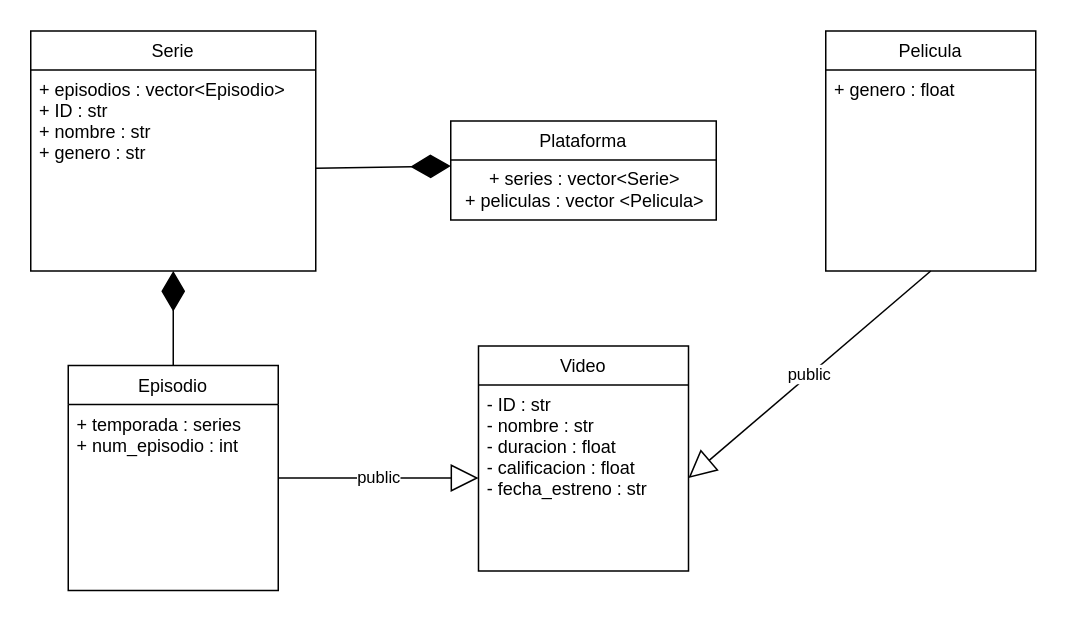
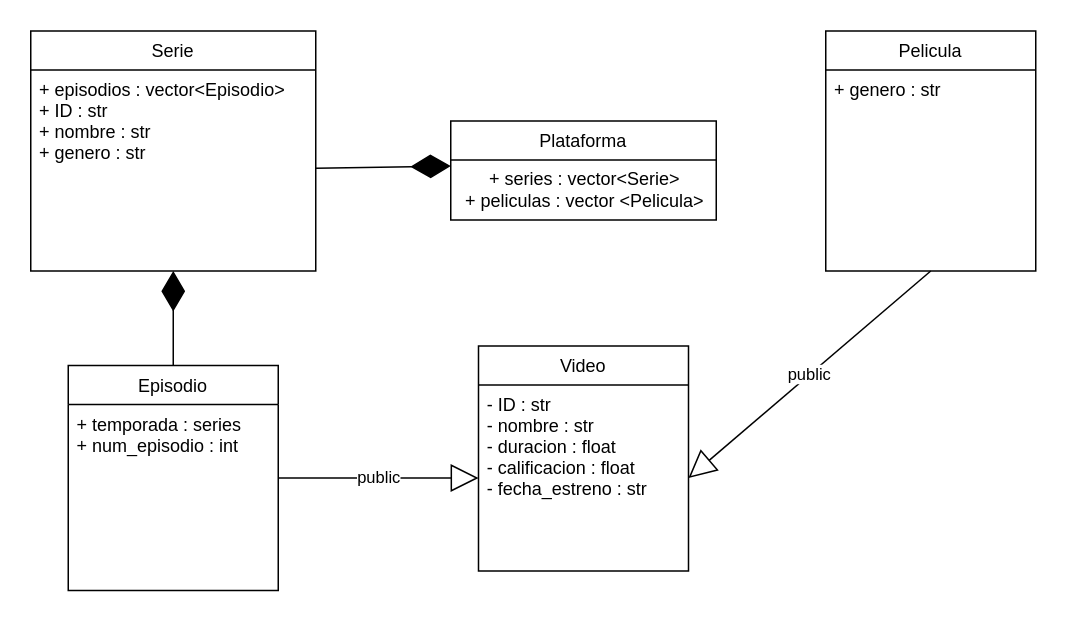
node "+ genero : float": label "+ genero : float" -> "+ genero : str"
